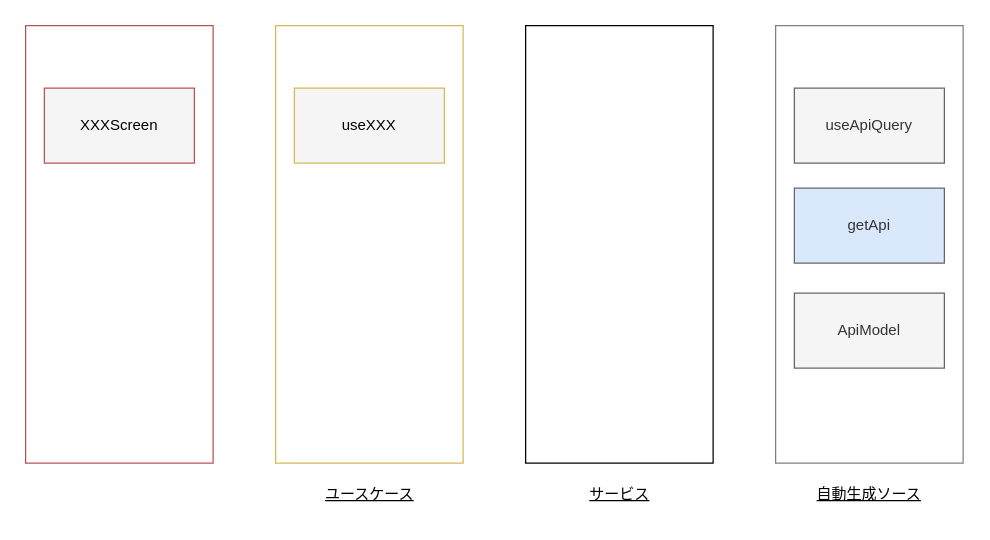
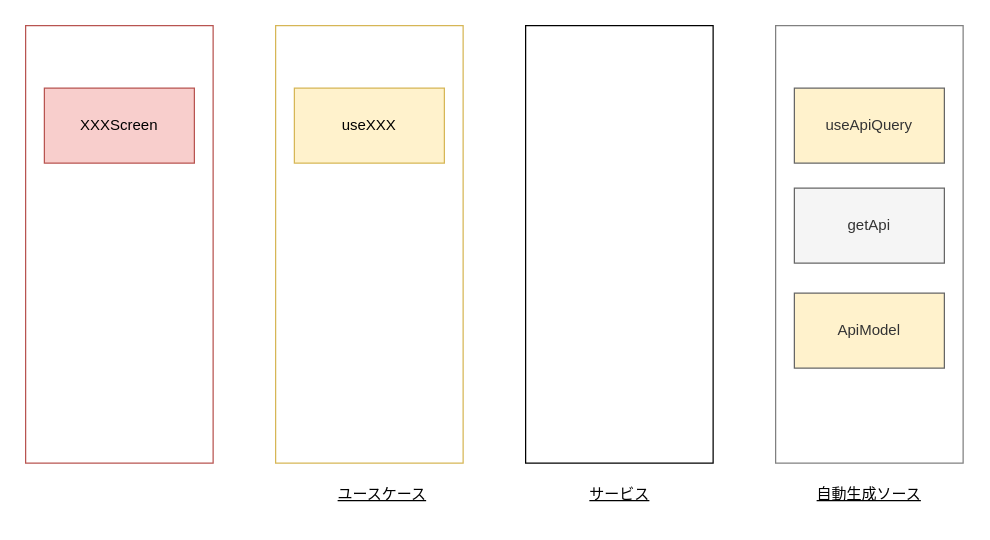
node "XXXScreen": fillcolor #f5f5f5 -> #f8cecc
node "useXXX": fillcolor #f5f5f5 -> #fff2cc
node "useApiQuery": fillcolor #f5f5f5 -> #fff2cc
node "getApi": fillcolor #dae8fc -> #f5f5f5
node "ApiModel": fillcolor #f5f5f5 -> #fff2cc
node "ユースケース": moved (369, 494) -> (382, 494)
